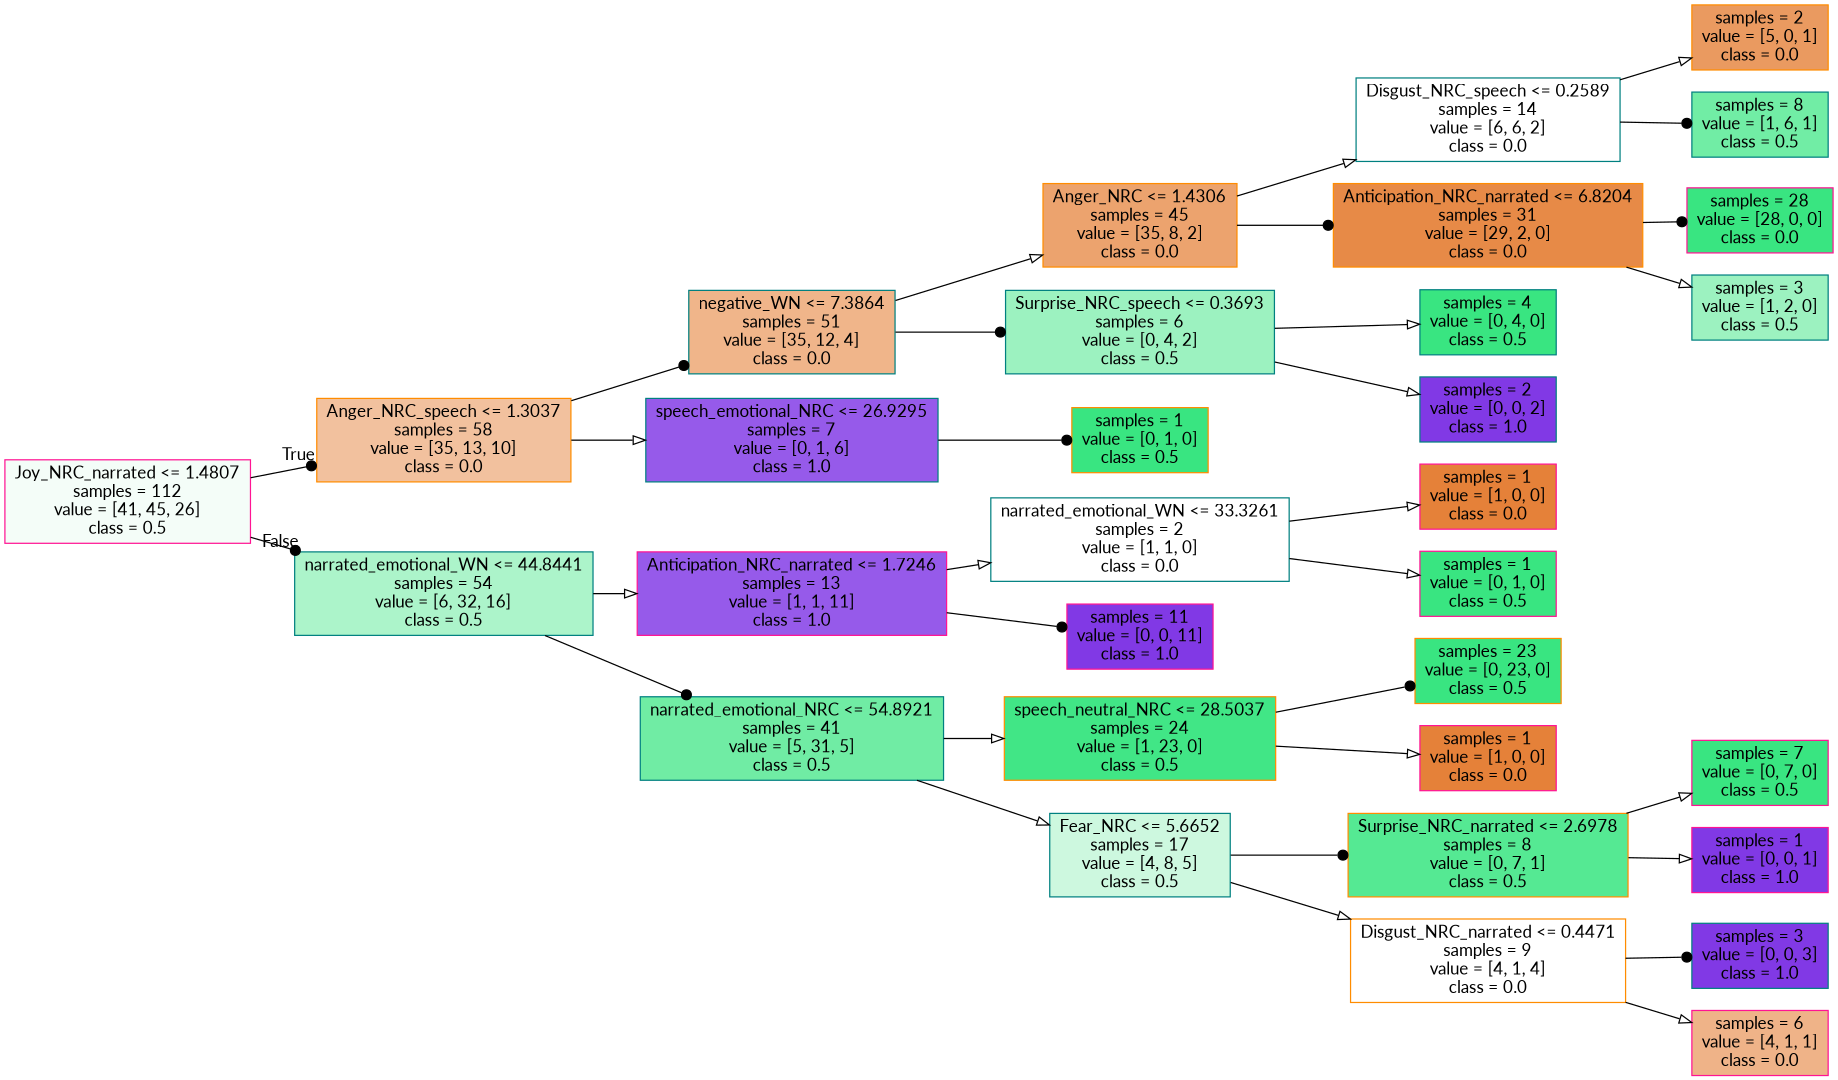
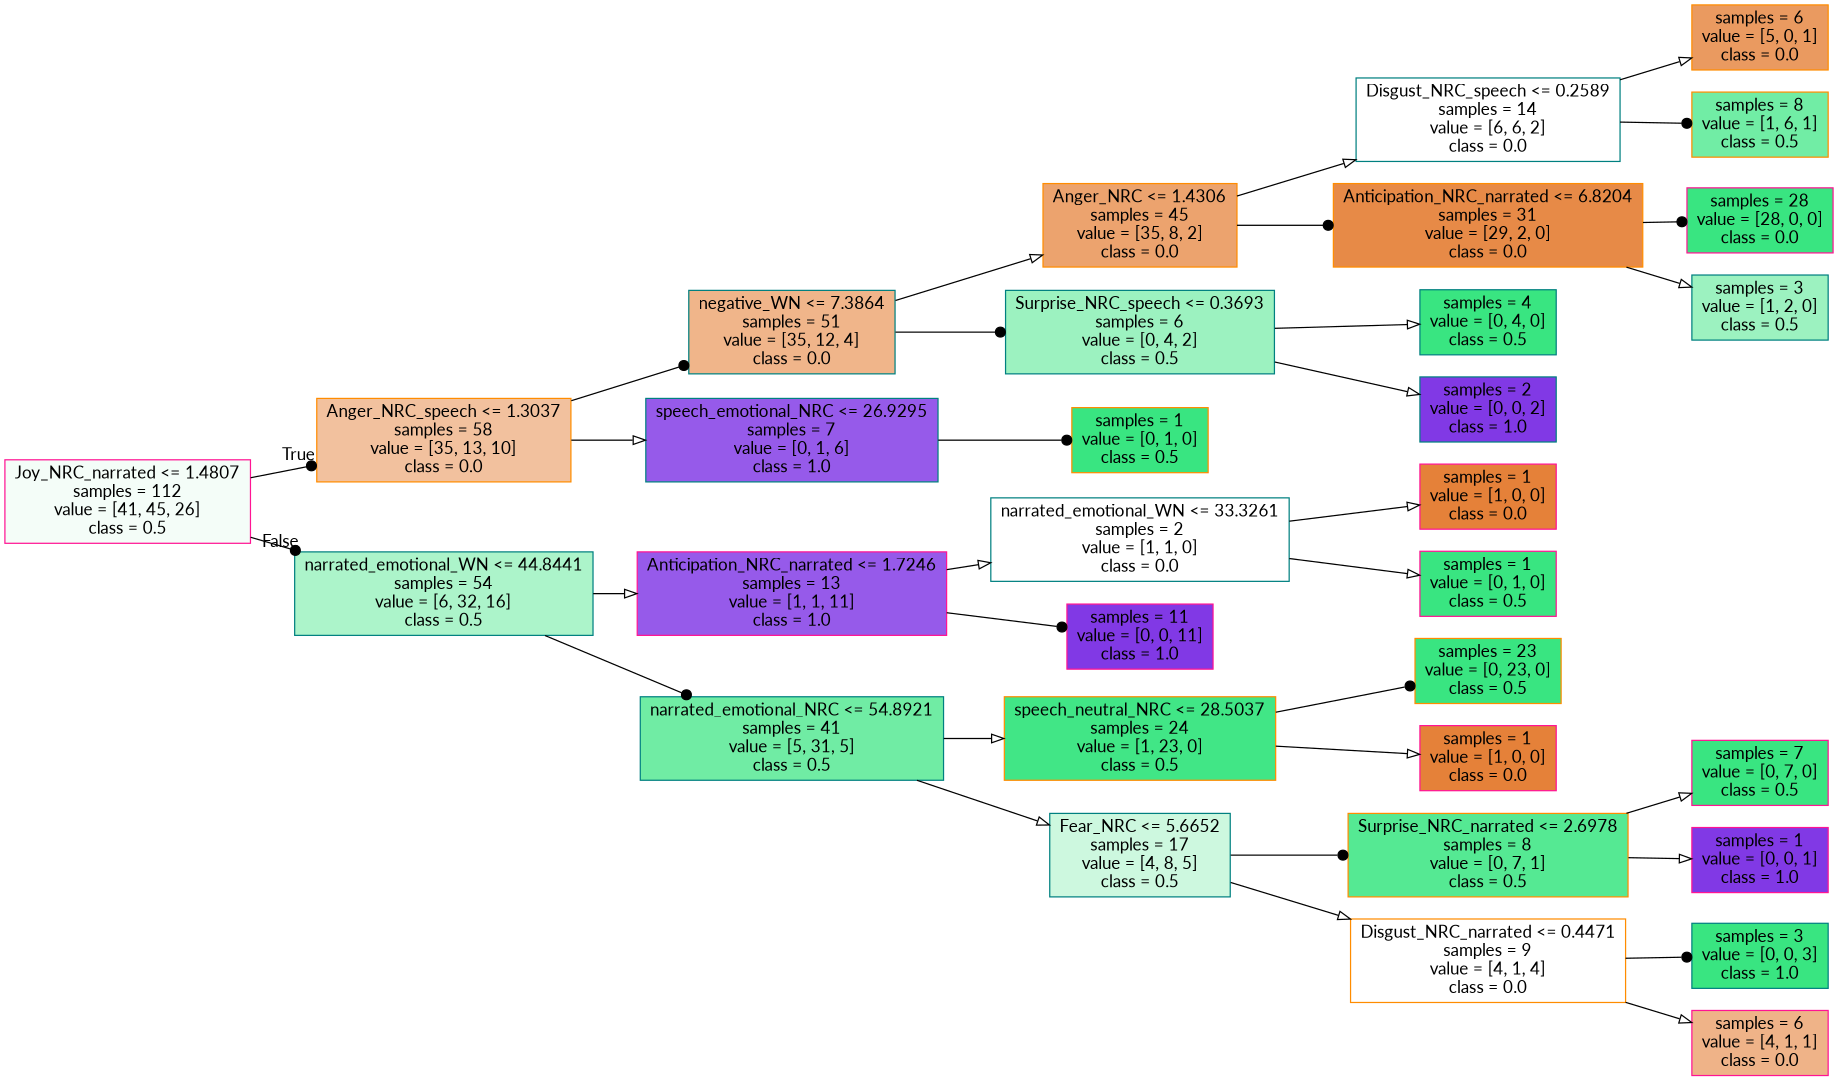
node "samples = 2 value = [5, 0, 1] class = 0.0": label "samples = 2 value = [5, 0, 1] class = 0.0" -> "samples = 6 value = [5, 0, 1] class = 0.0"
node "samples = 8 value = [1, 6, 1] class = 0.5": color teal -> darkorange
node "samples = 3 value = [0, 0, 3] class = 1.0": fillcolor #8139e5ff -> #39e581ff
